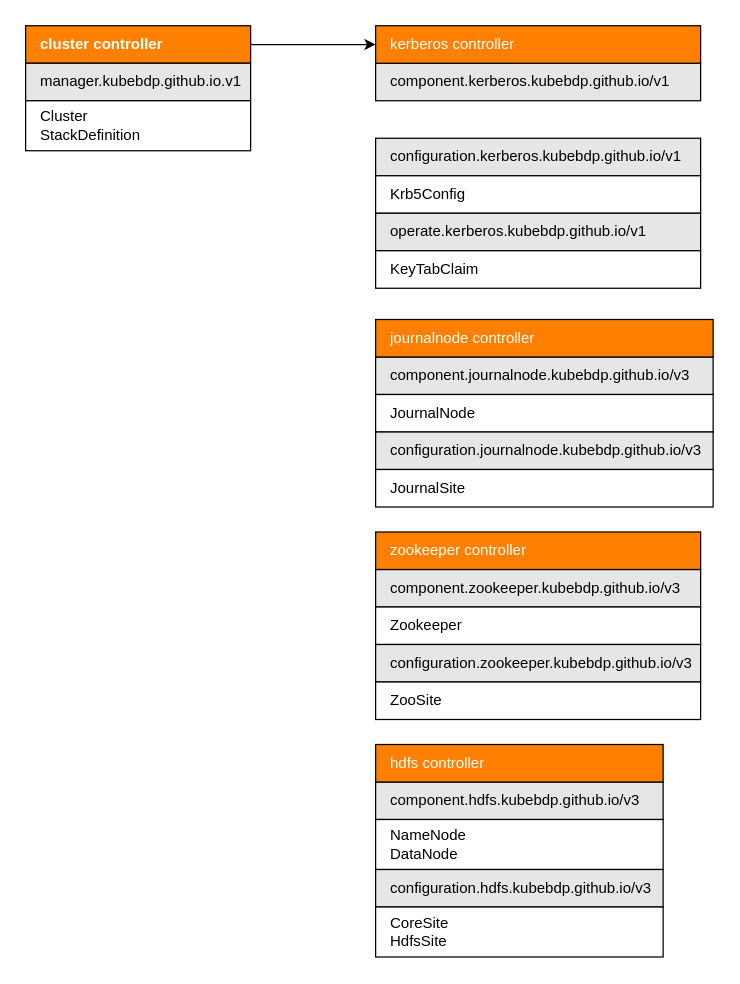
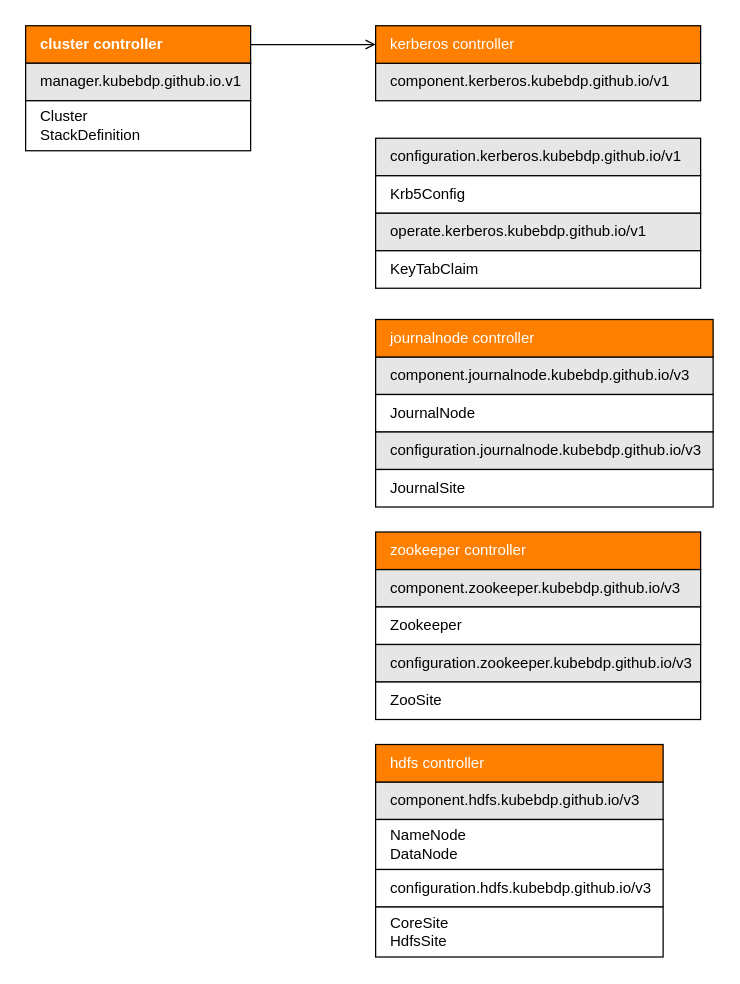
edge "cluster controller" -> "kerberos controller": arrowhead classic -> open
node "configuration.hdfs.kubebdp.github.io/v3": fillcolor #e6e6e6 -> #ffffff
